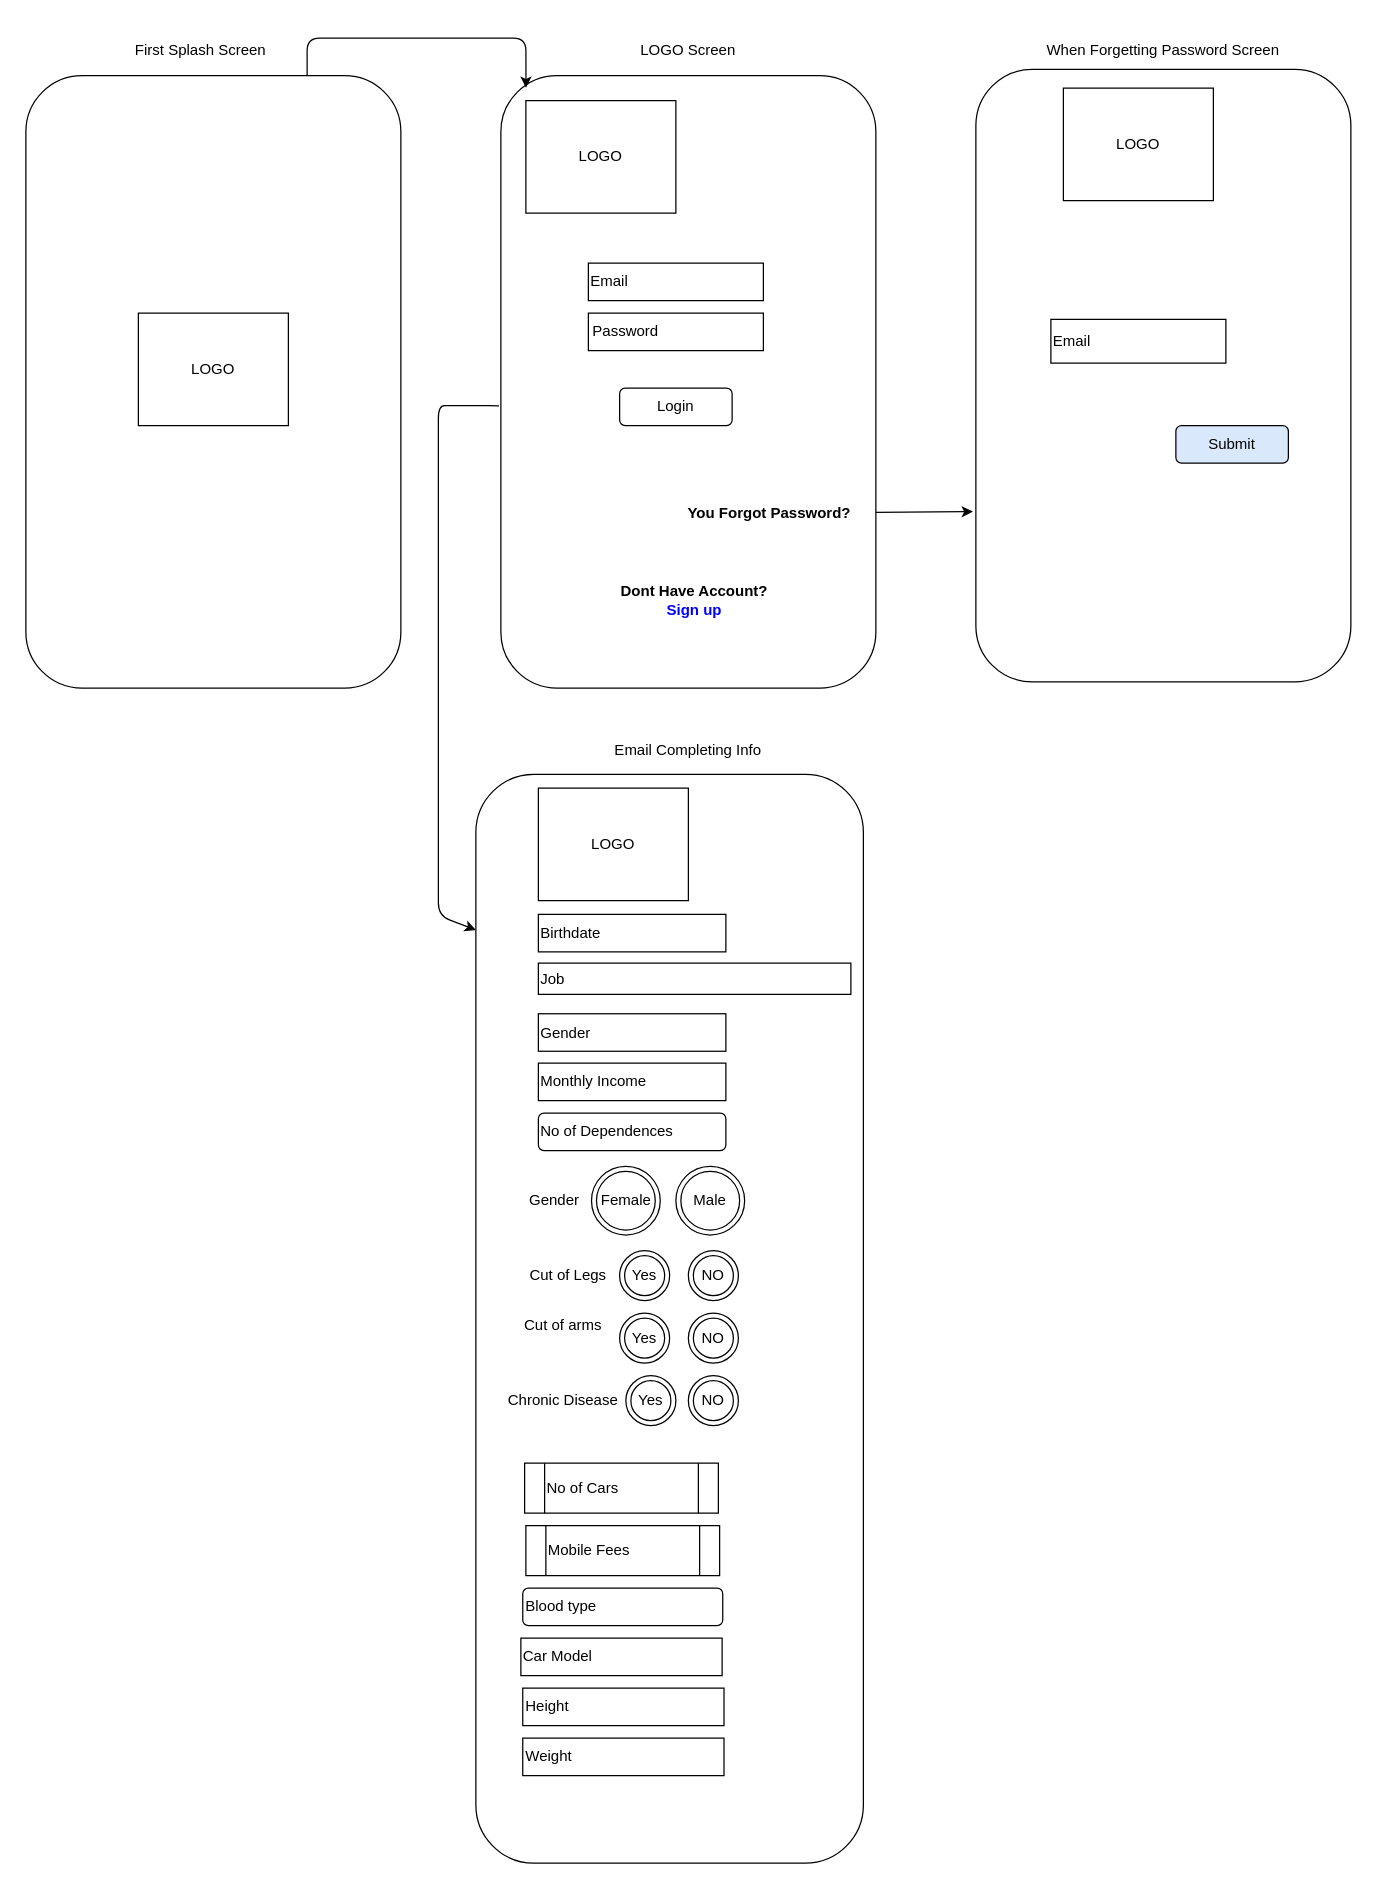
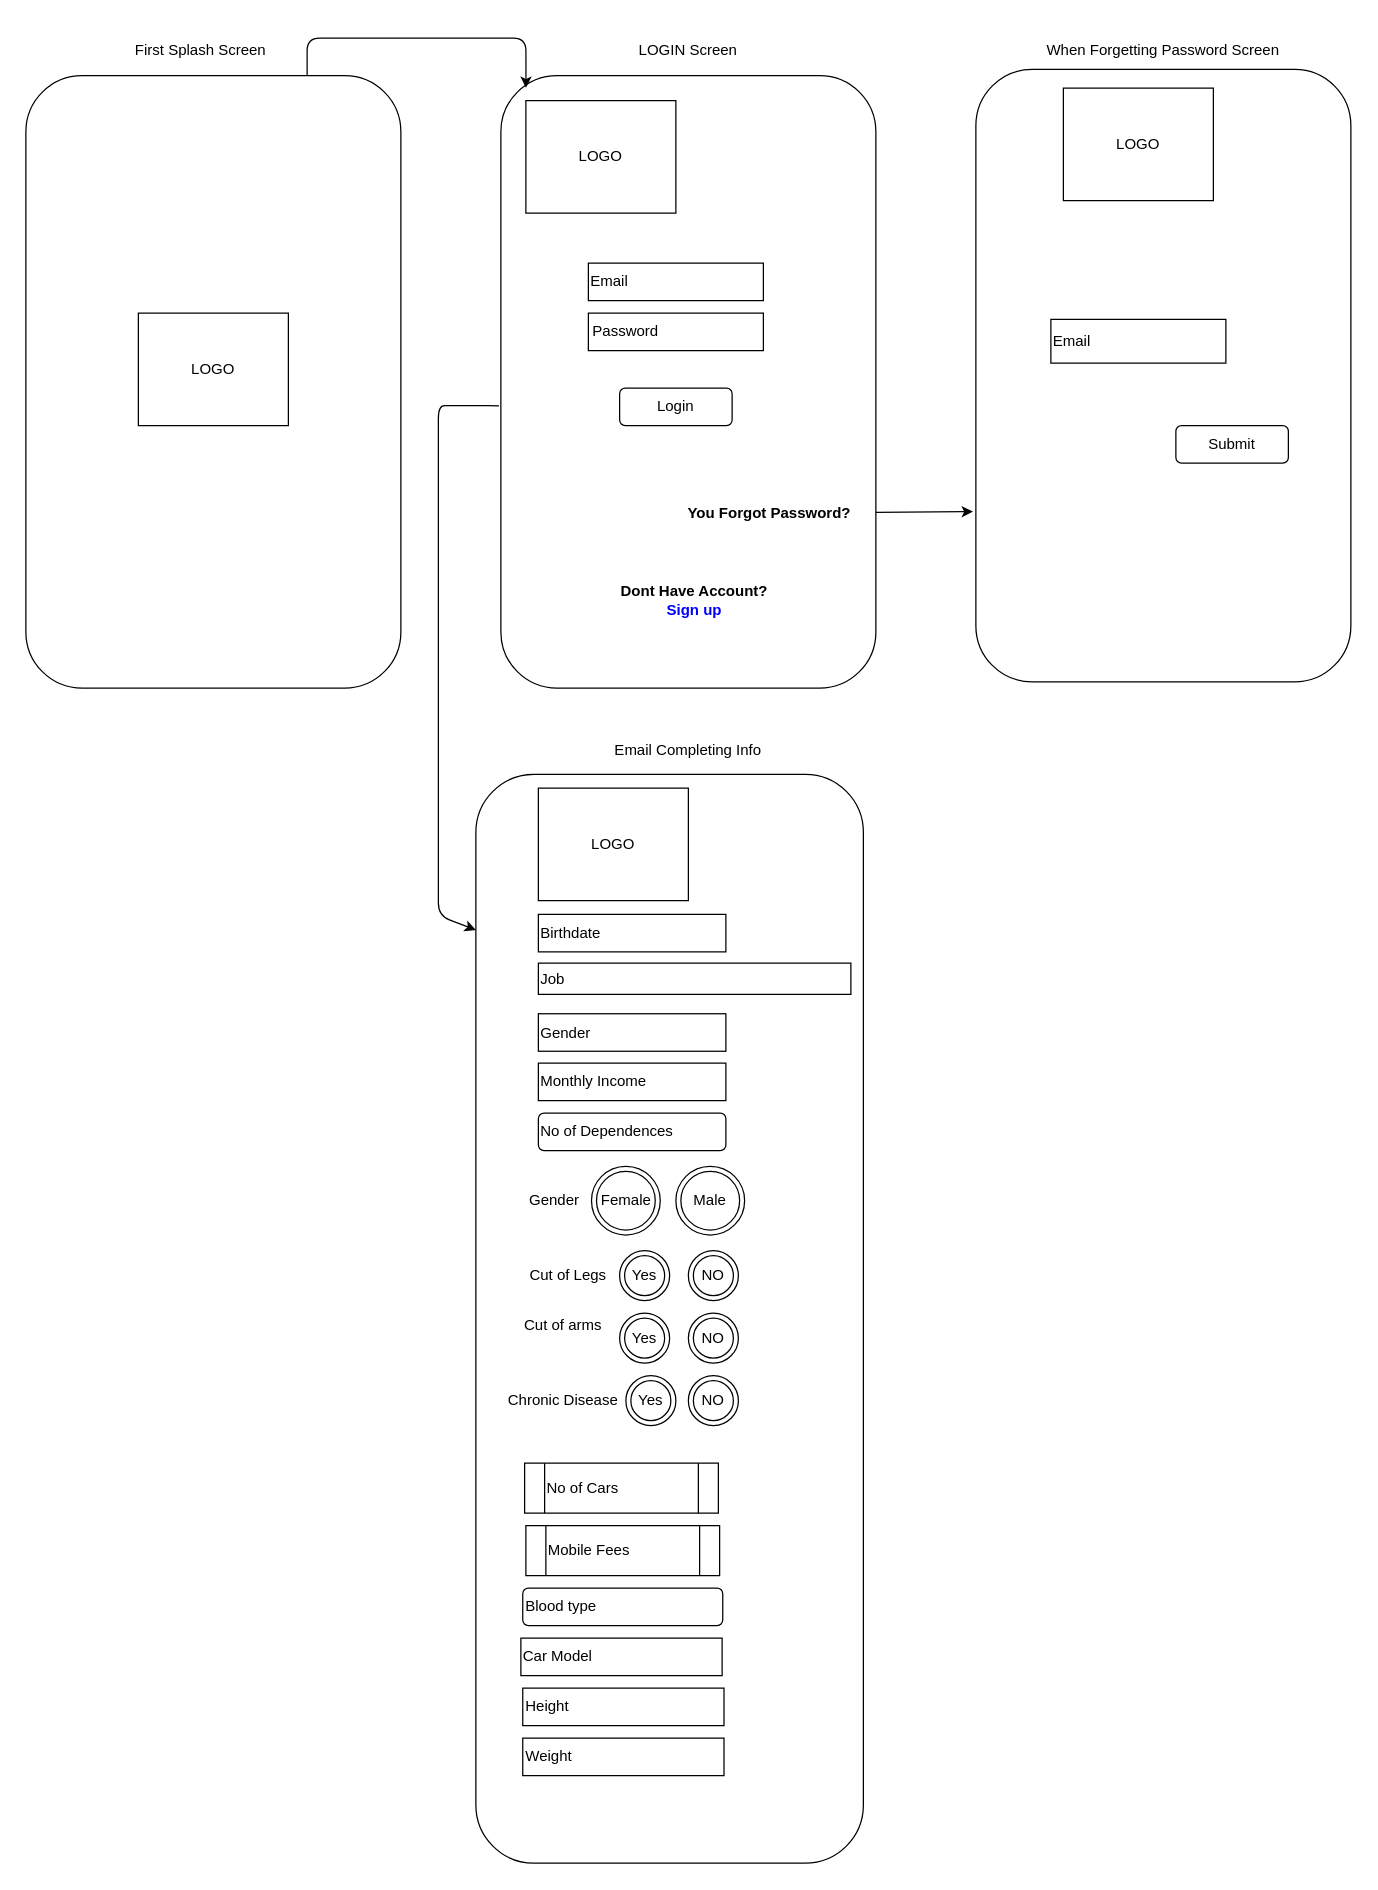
node "LOGO Screen": label "LOGO Screen" -> "LOGIN Screen"
node "Submit": fillcolor #dae8fc -> #ffffff
